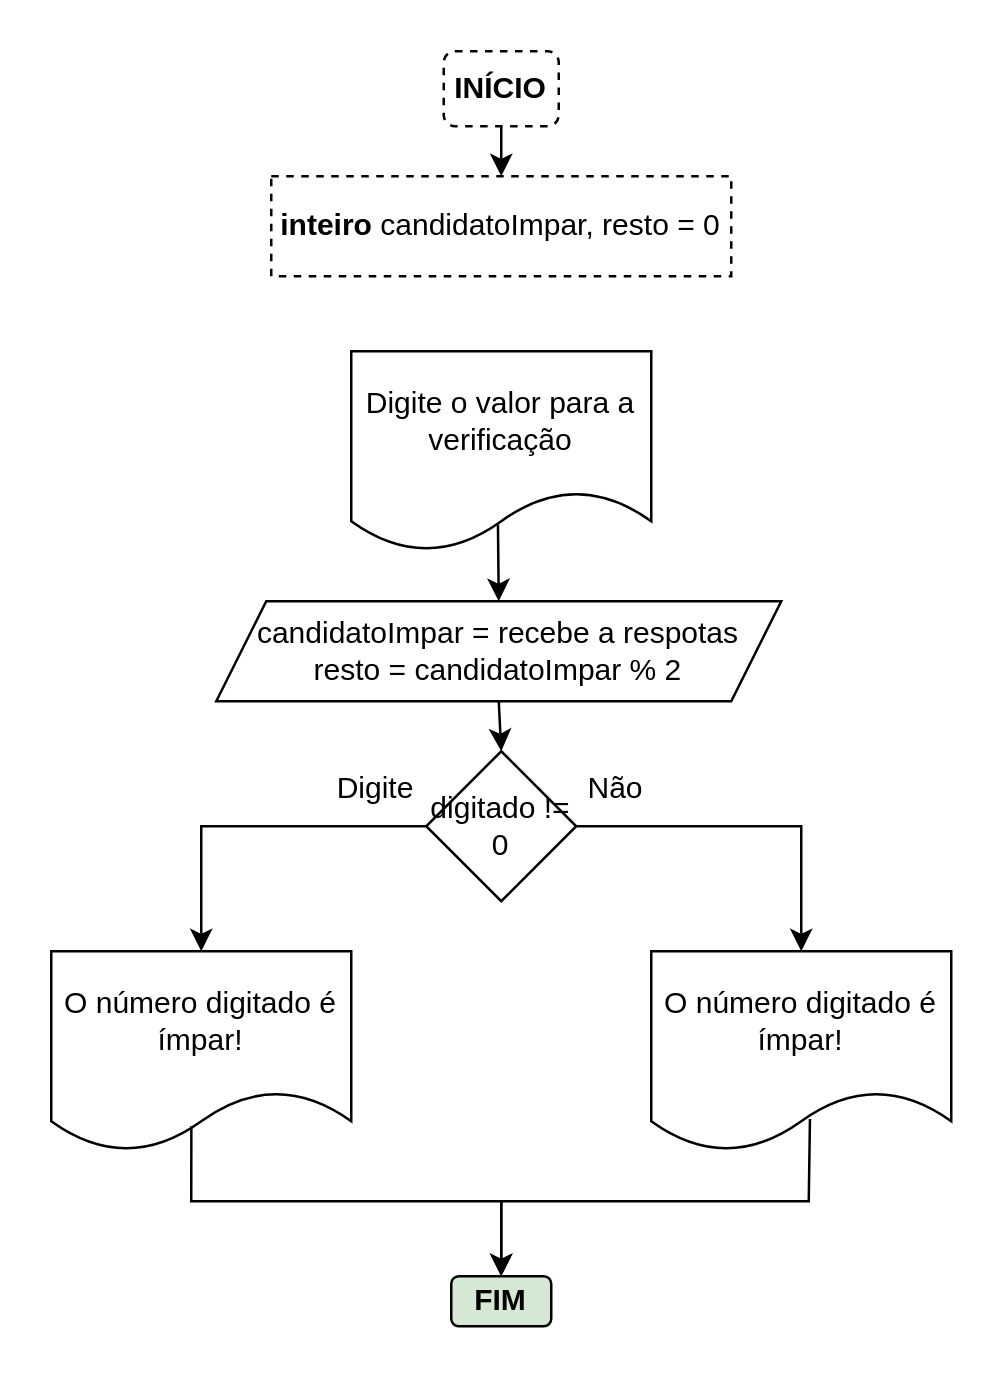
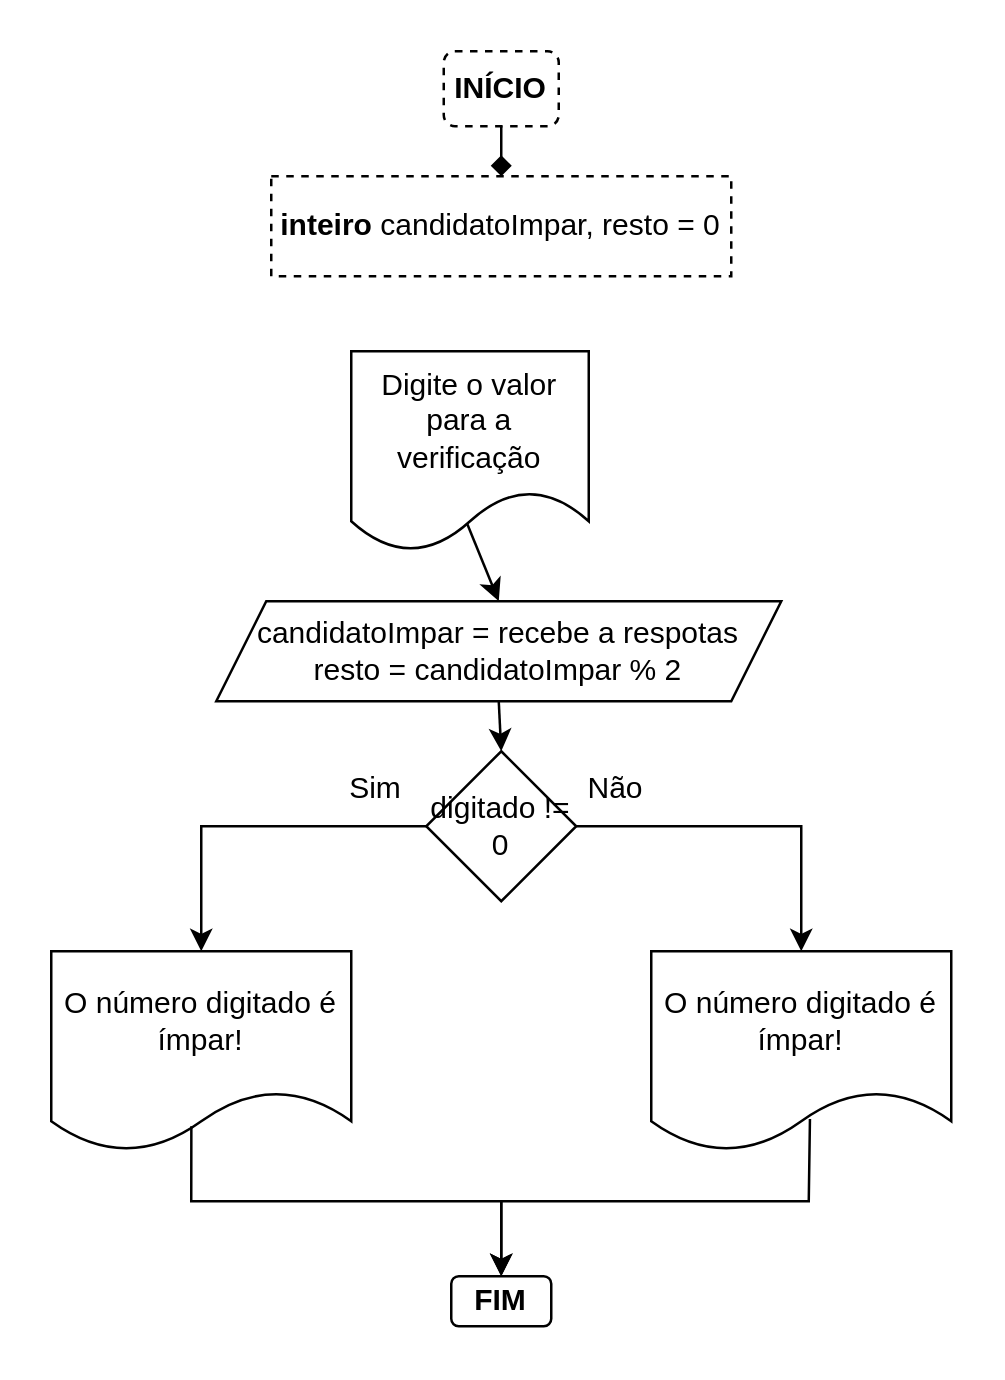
edge "INÍCIO" -> "inteiro candidatoImpar, resto = 0": arrowhead classic -> diamond
node "Digite o valor para a verificação": size 300x200 -> 238x200
node "Digite": label "Digite" -> "Sim"
node "FIM": fillcolor #d5e8d4 -> #ffffff
